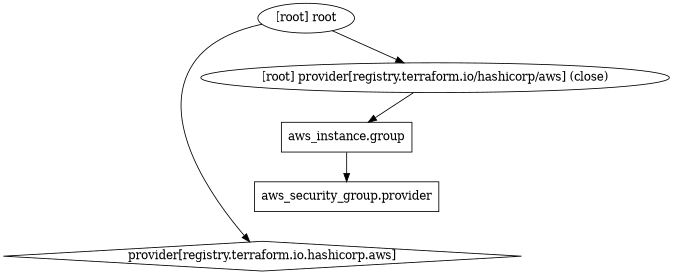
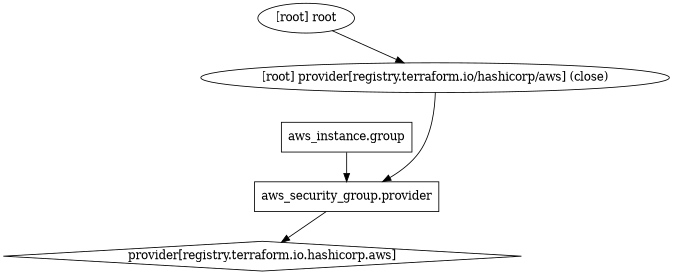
edge "[root] provider[registry.terraform.io/hashicorp/aws] (close)" -> "aws_instance.group": now "[root] provider[registry.terraform.io/hashicorp/aws] (close)" -> "aws_security_group.provider"
edge "[root] root" -> "provider[registry.terraform.io.hashicorp.aws]": now "aws_security_group.provider" -> "provider[registry.terraform.io.hashicorp.aws]"
